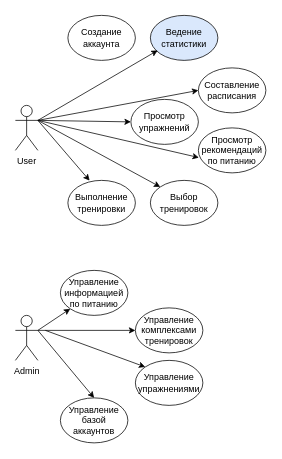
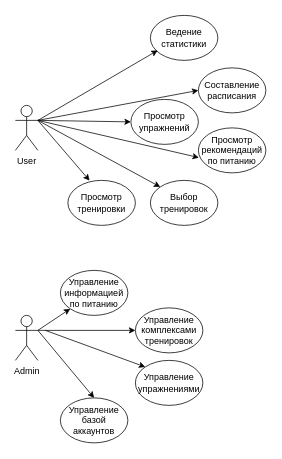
node "Создание аккаунта": removed
node "Ведение статистики": fillcolor #dae8fc -> #ffffff
node "Выполнение тренировки": label "Выполнение тренировки" -> "Просмотр тренировки"
